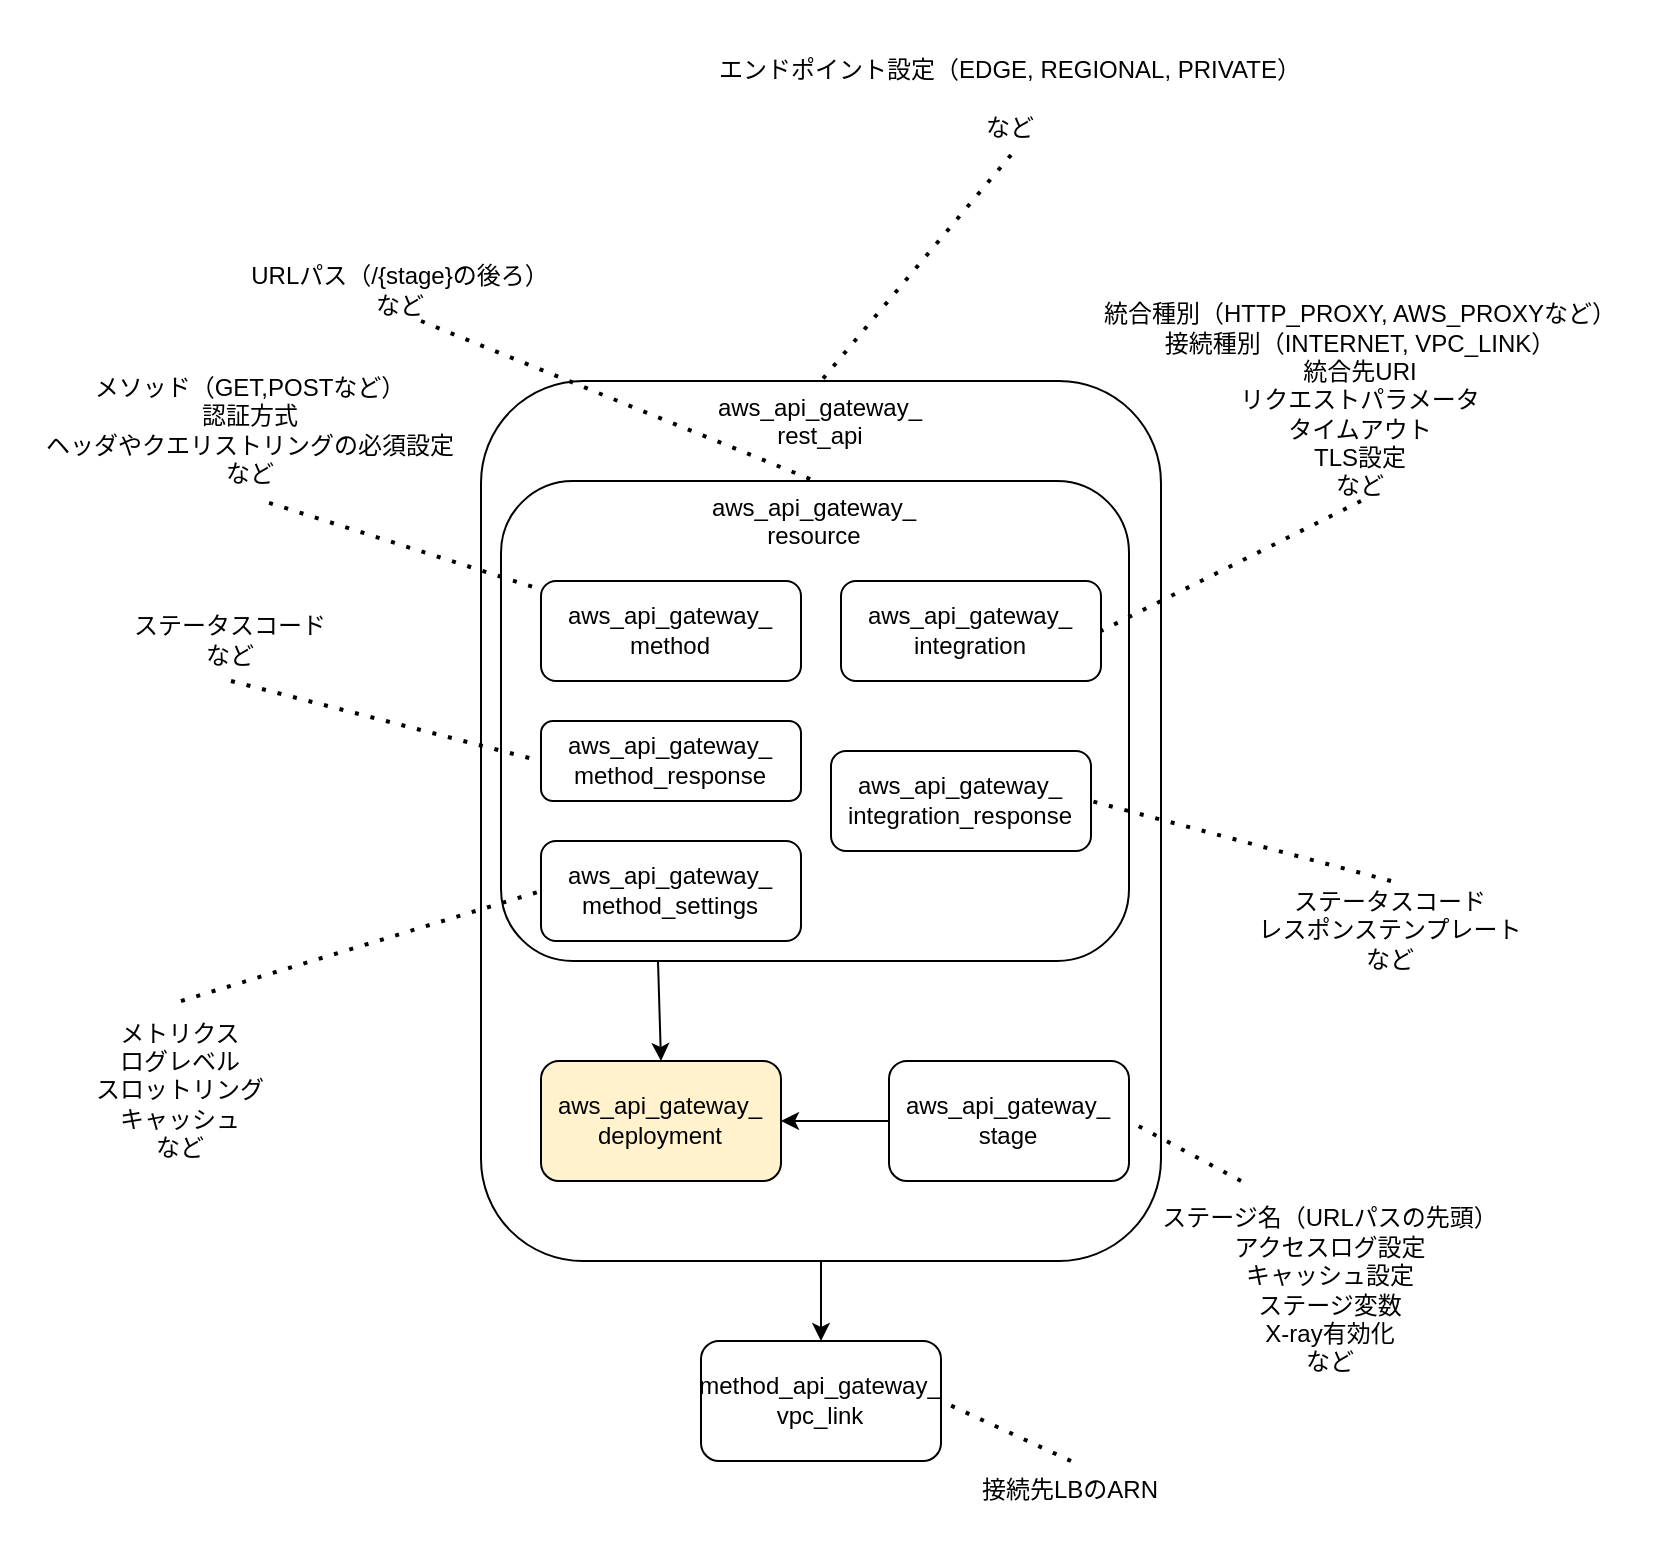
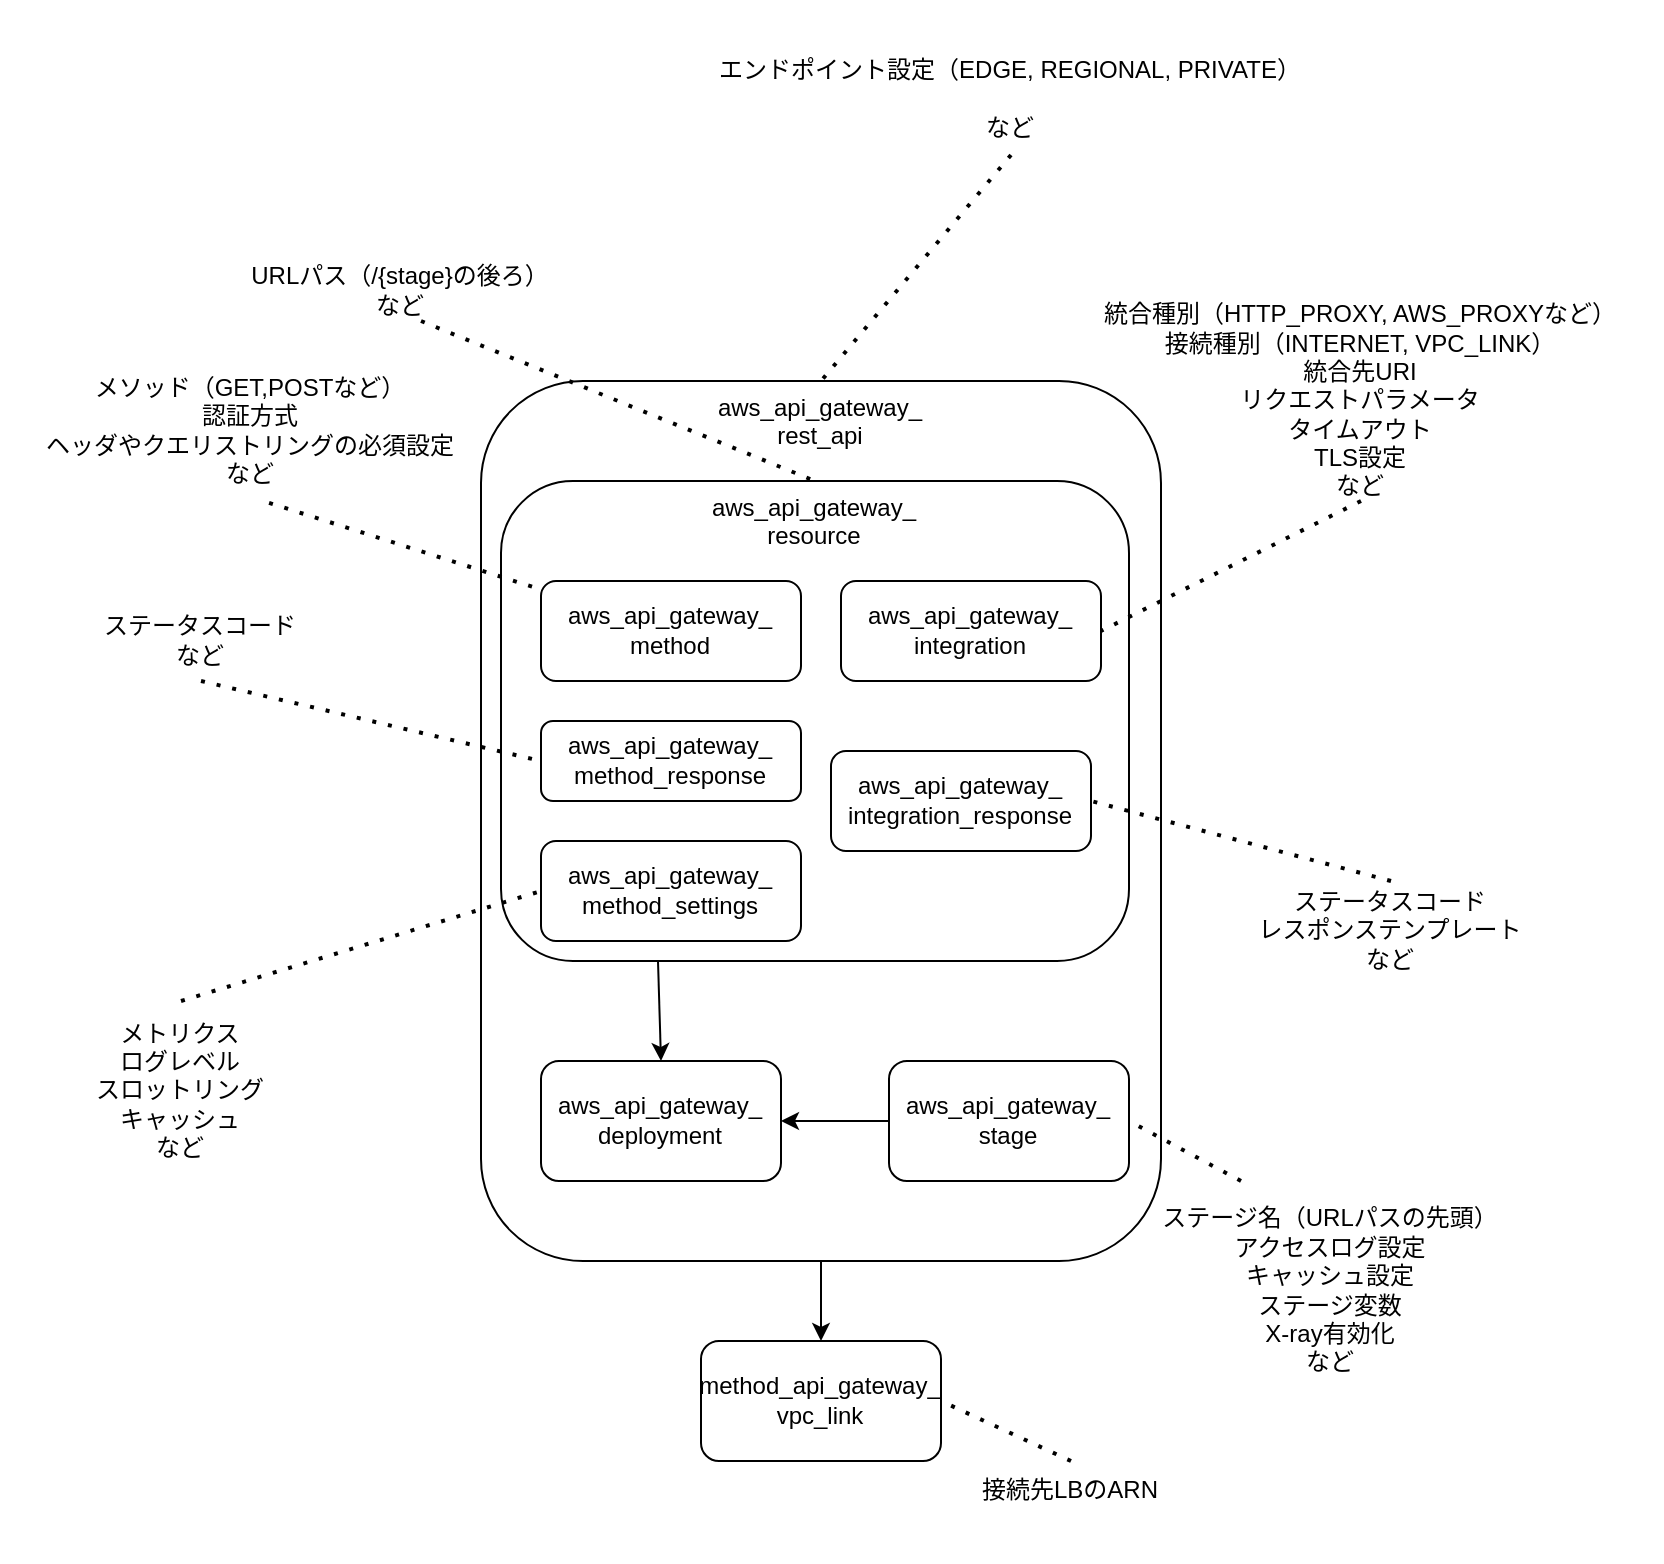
node "ステータスコード など": moved (231, 641) -> (201, 641)
node "aws_api_gateway_ deployment": fillcolor #fff2cc -> #ffffff
